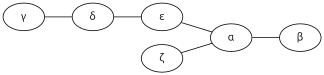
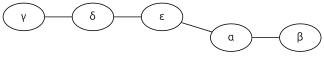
node "ζ": removed
